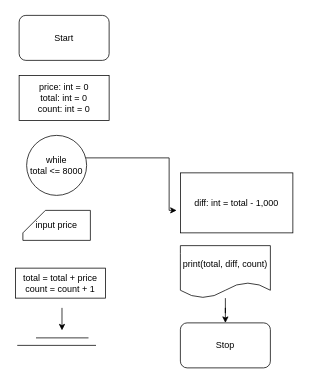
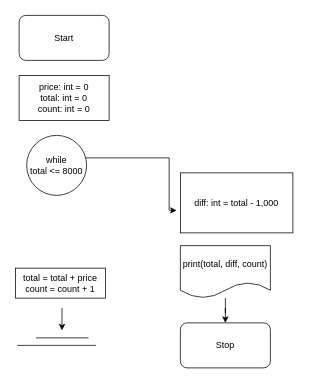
node "input price": removed
